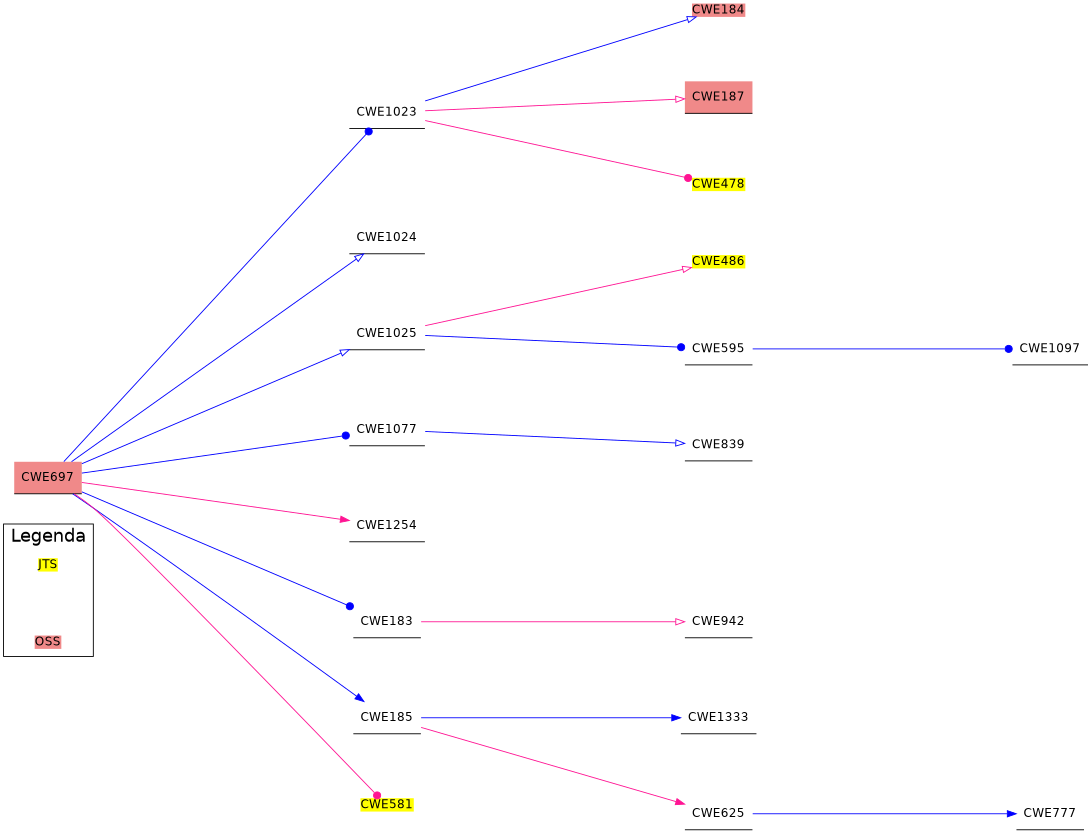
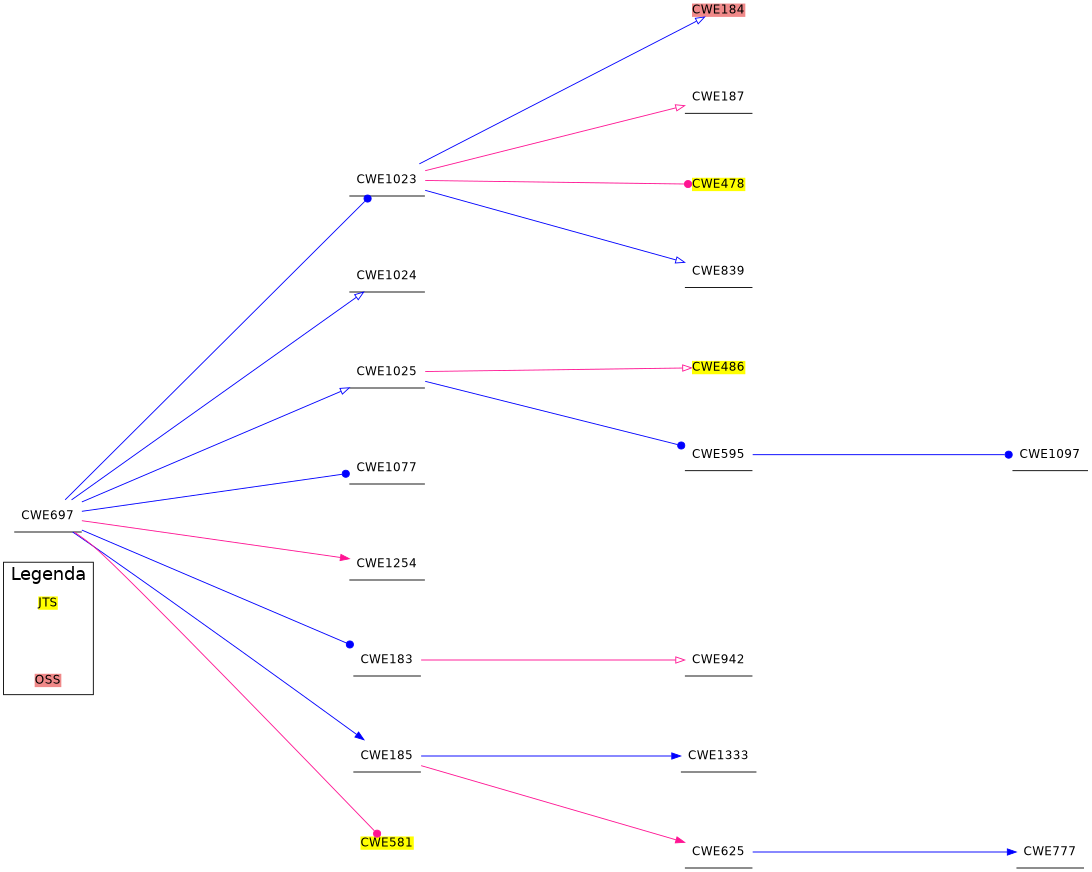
node "CWE187": fillcolor #f08989 -> white
edge "CWE1077" -> "CWE839": now "CWE1023" -> "CWE839"
node "CWE697": fillcolor #f08989 -> white
